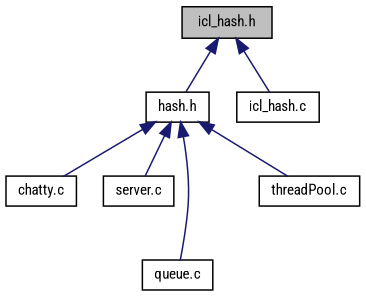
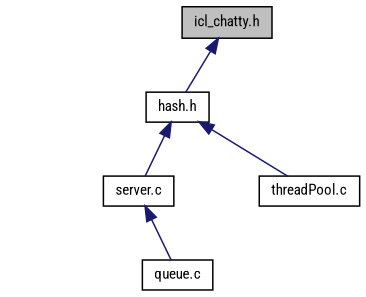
node "icl_hash.h": label "icl_hash.h" -> "icl_chatty.h"
node "icl_hash.c": removed
node "chatty.c": removed
edge "queue.c" -> "hash.h": now "queue.c" -> "server.c"
